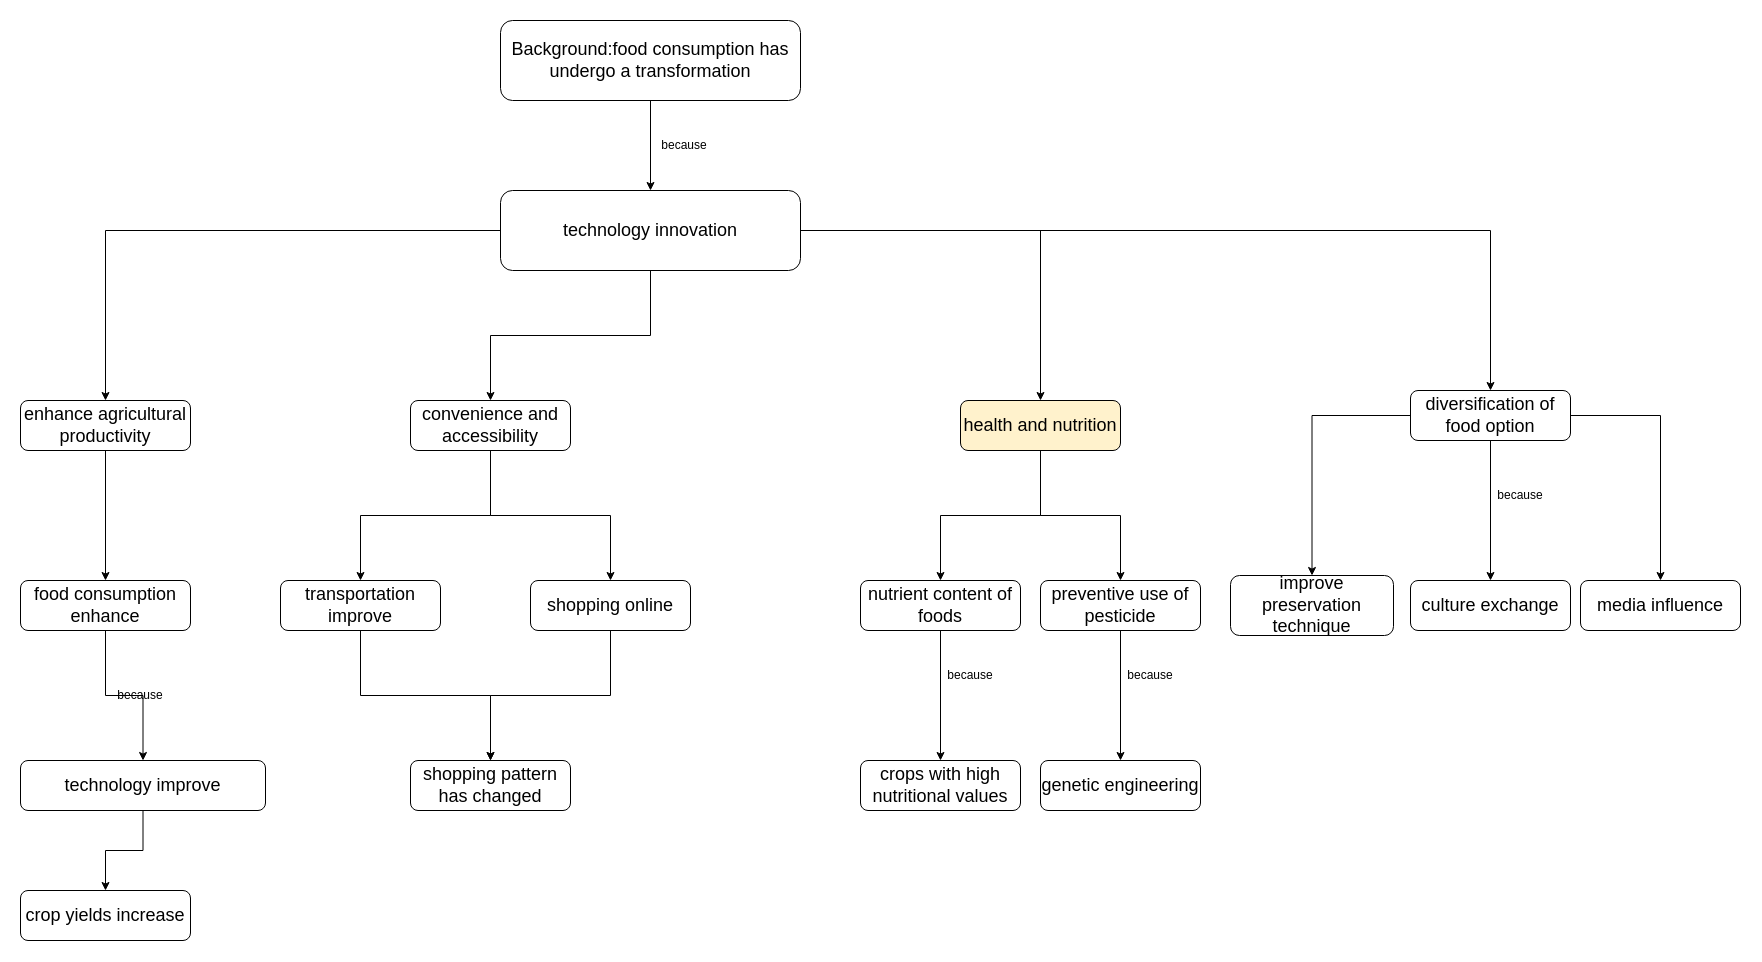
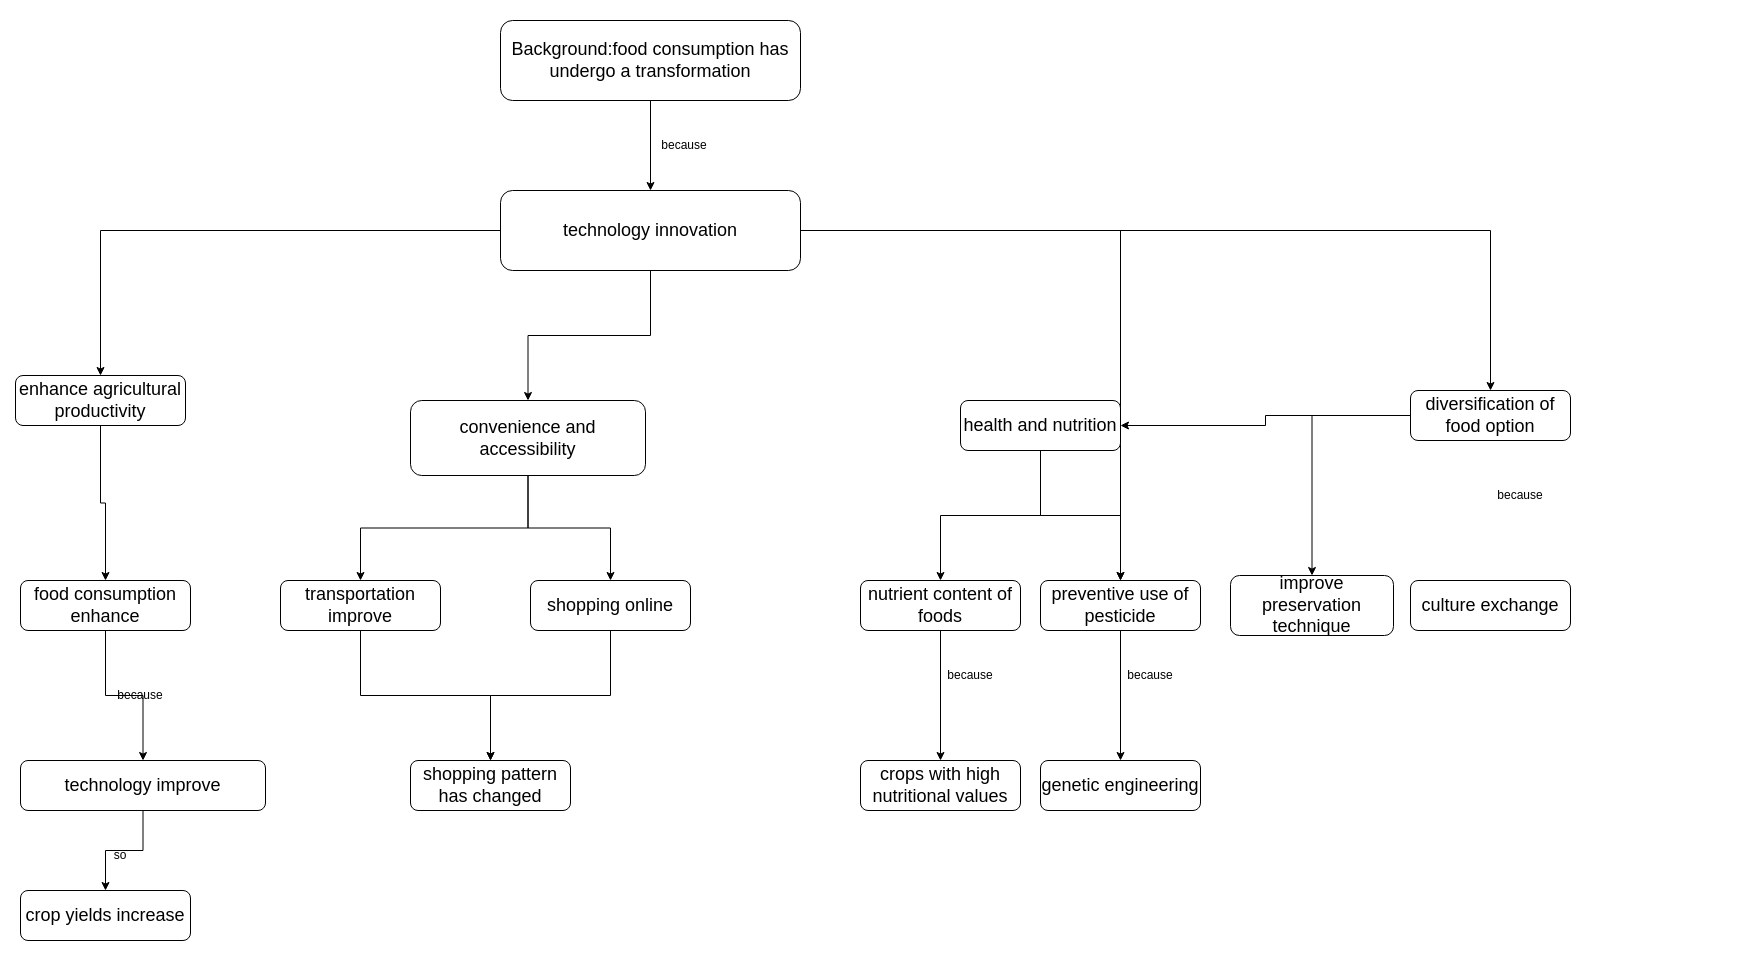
edge "technology innovation" -> "health and nutrition": now "technology innovation" -> "preventive use of pesticide"
node "enhance agricultural productivity": moved (106, 426) -> (101, 401)
node "convenience and accessibility": size 160x50 -> 235x75
node "health and nutrition": fillcolor #fff2cc -> #ffffff
edge "diversification of food option" -> "media influence": removed
edge "diversification of food option" -> "culture exchange": now "diversification of food option" -> "health and nutrition"
node "media influence": removed
node "so": added
